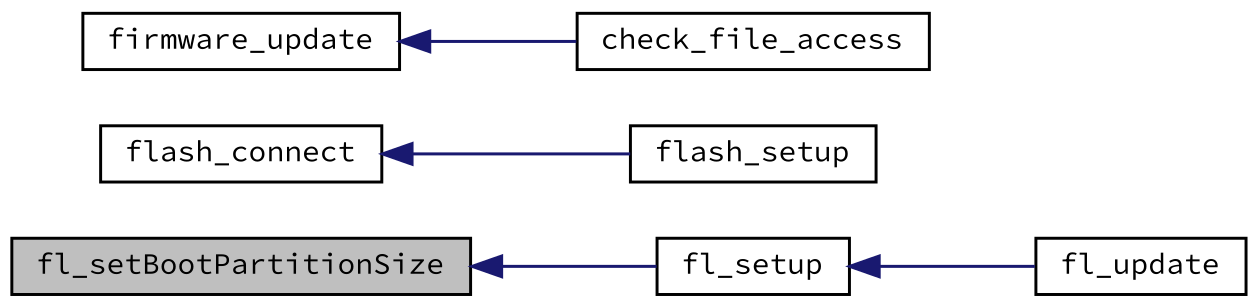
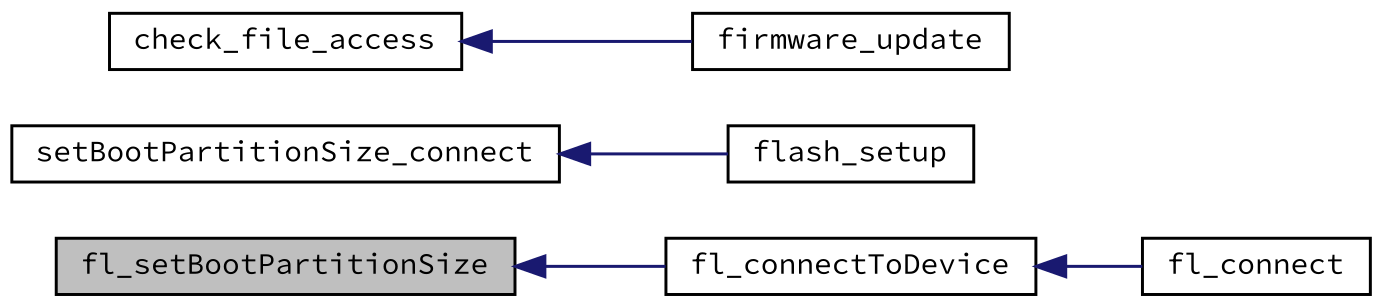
edge "check_file_access" -> "firmware_update": reversed
node "flash_connect": label "flash_connect" -> "setBootPartitionSize_connect"
node "fl_setup": label "fl_setup" -> "fl_connectToDevice"
node "fl_update": label "fl_update" -> "fl_connect"
